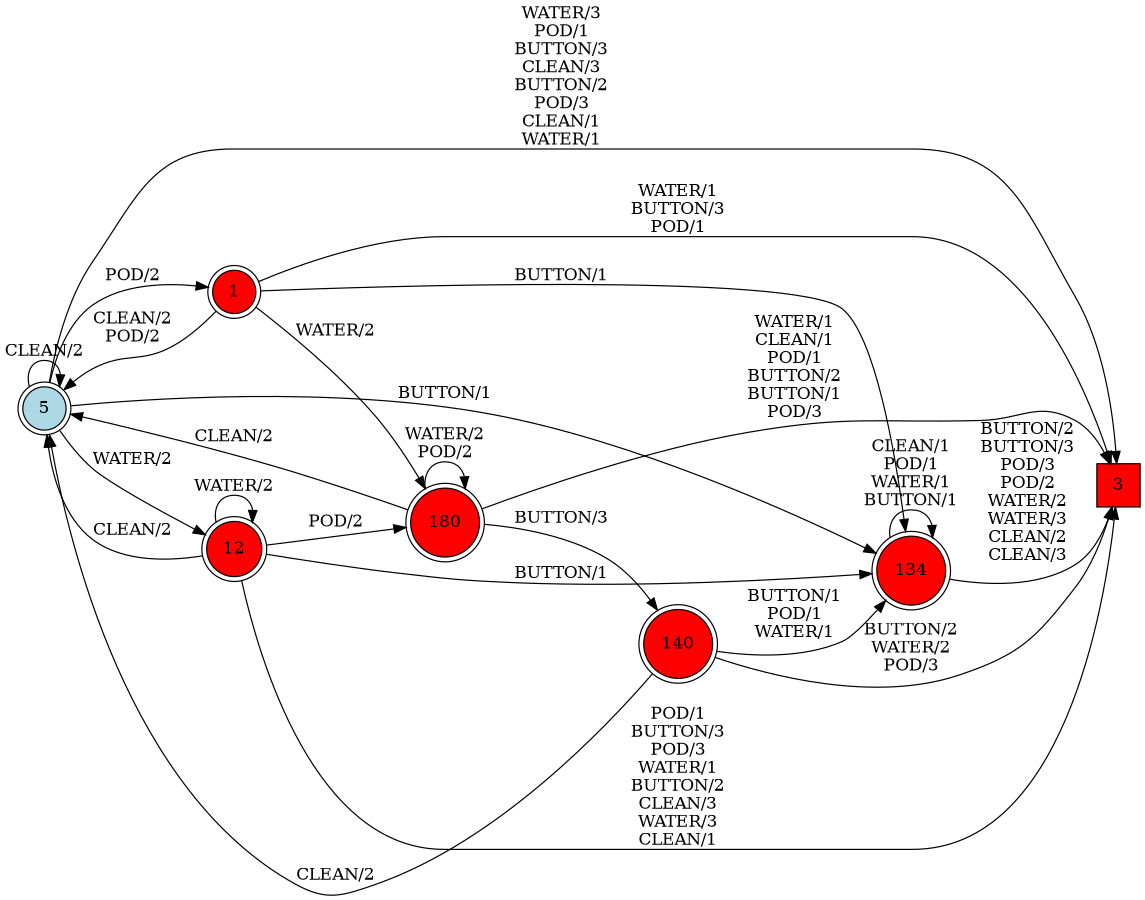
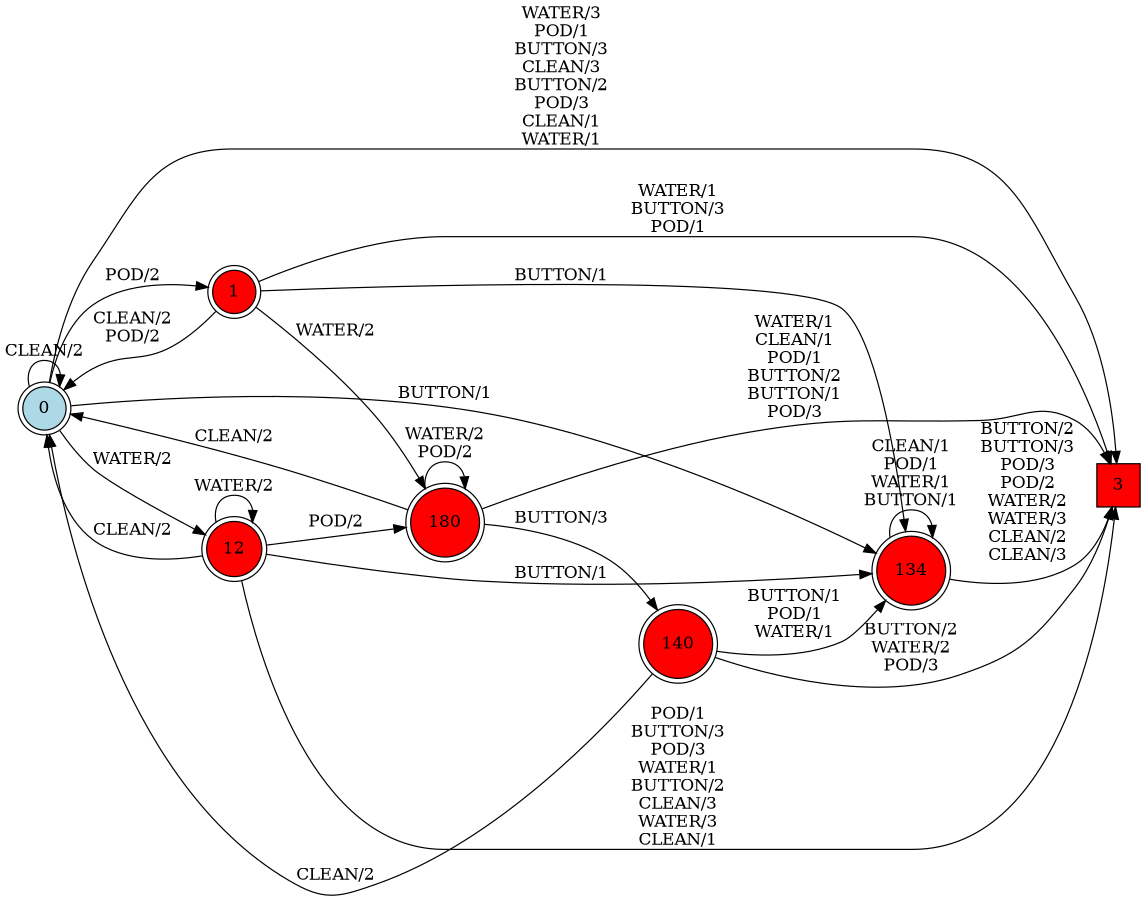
node "5": label "5" -> "0"
